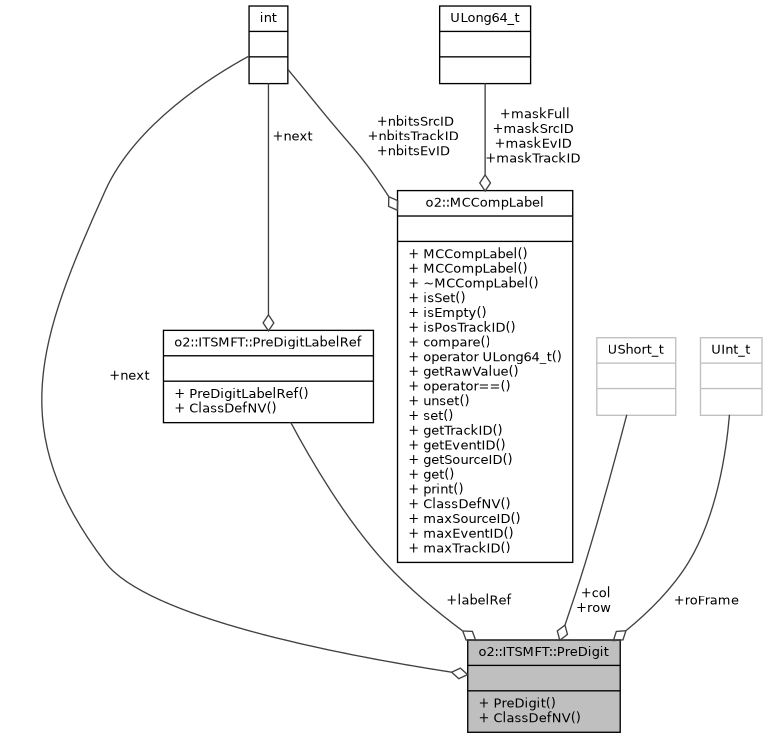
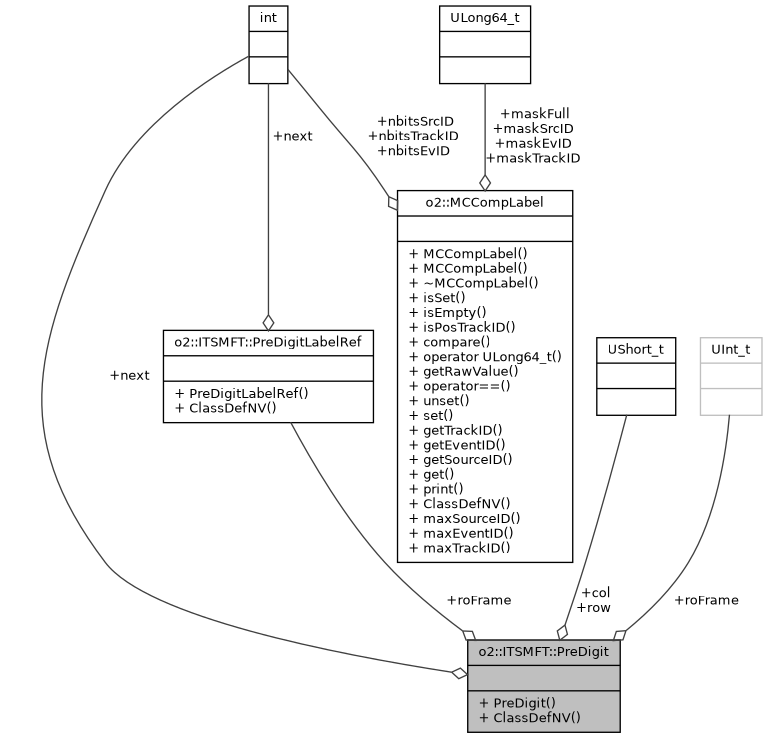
node "UShort_t": color grey75 -> black
edge "o2::ITSMFT::PreDigitLabelRef" -> "o2::ITSMFT::PreDigit": label " +labelRef" -> " +roFrame"
